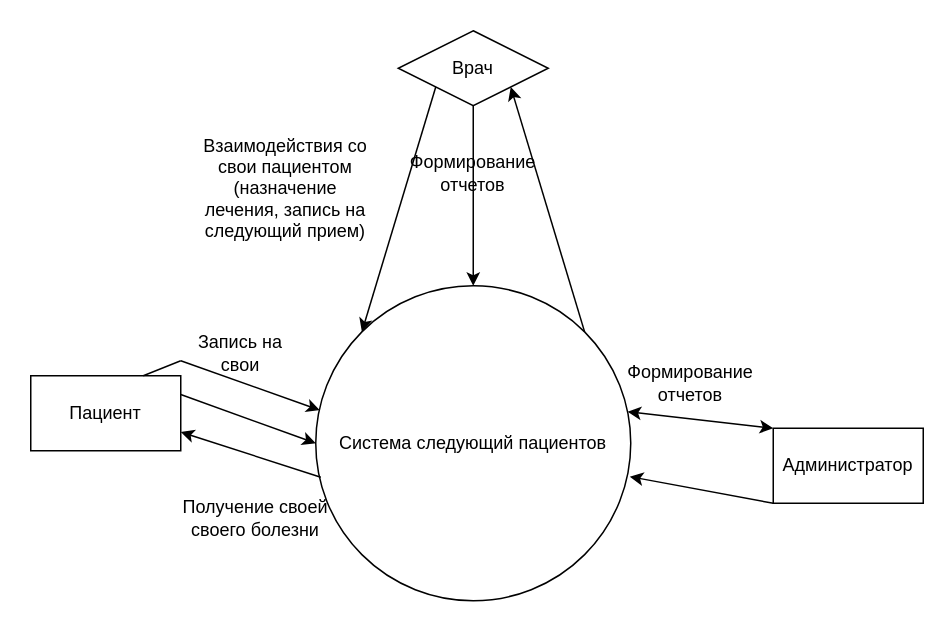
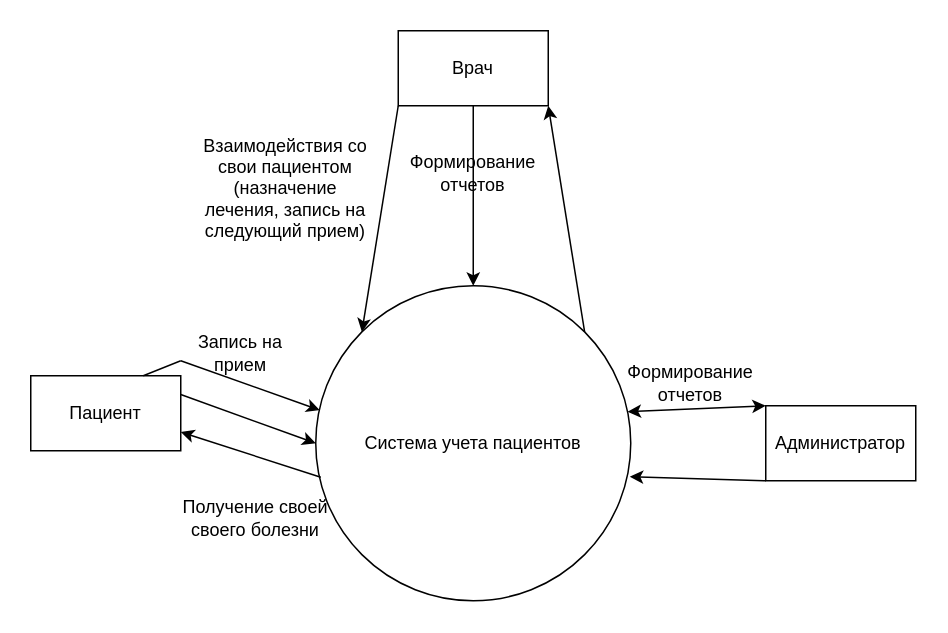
node "Врач": shape diamond -> rectangle
node "Запись на свои": label "Запись на свои" -> "Запись на прием"
node "Система следующий пациентов": label "Система следующий пациентов" -> "Система учета пациентов"
node "Администратор": moved (848, 466) -> (841, 443)
